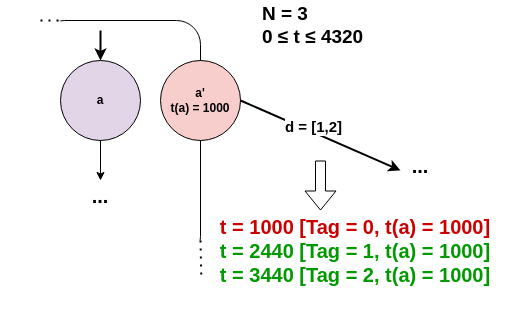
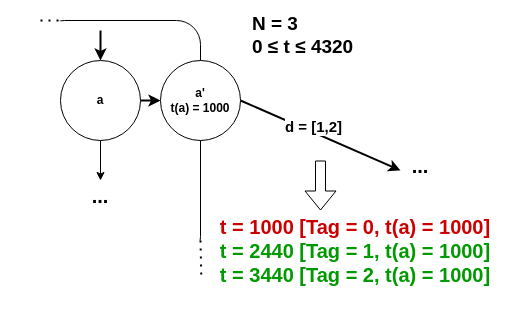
node "N = 3 0 ≤ t ≤ 4320": moved (391, 26) -> (381, 36)
node "a": fillcolor #e1d5e7 -> #ffffff
edge "a" -> "a' t(a) = 1000": added
node "a' t(a) = 1000": fillcolor #f8cecc -> #ffffff
